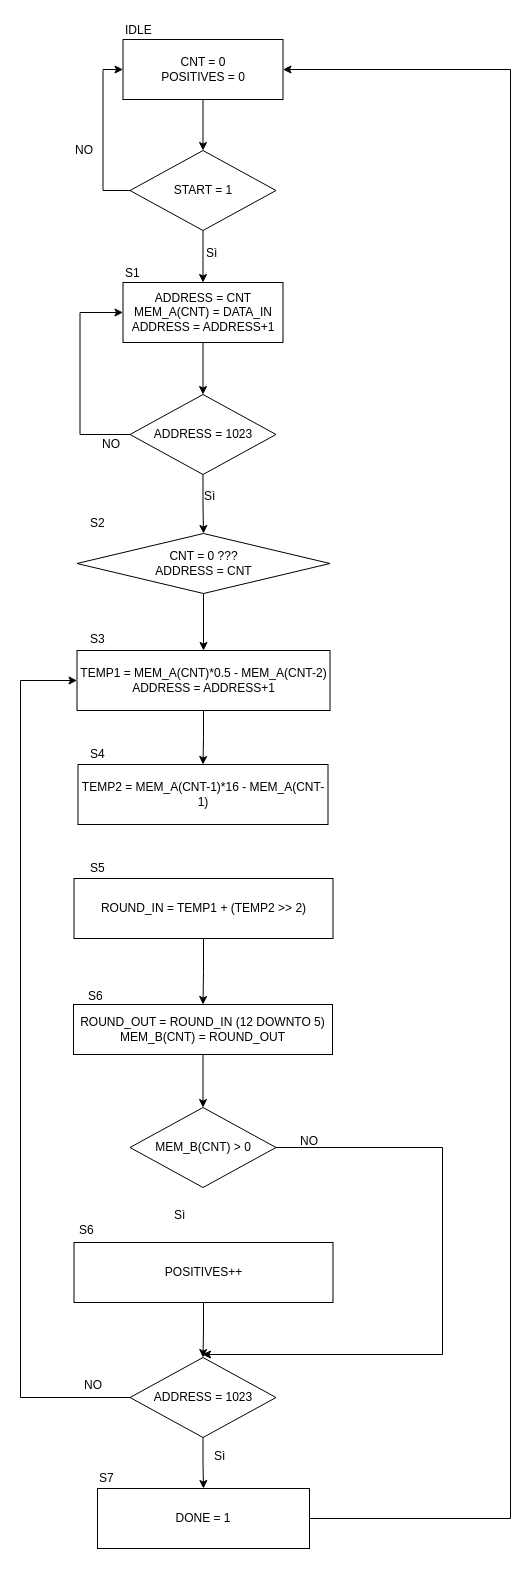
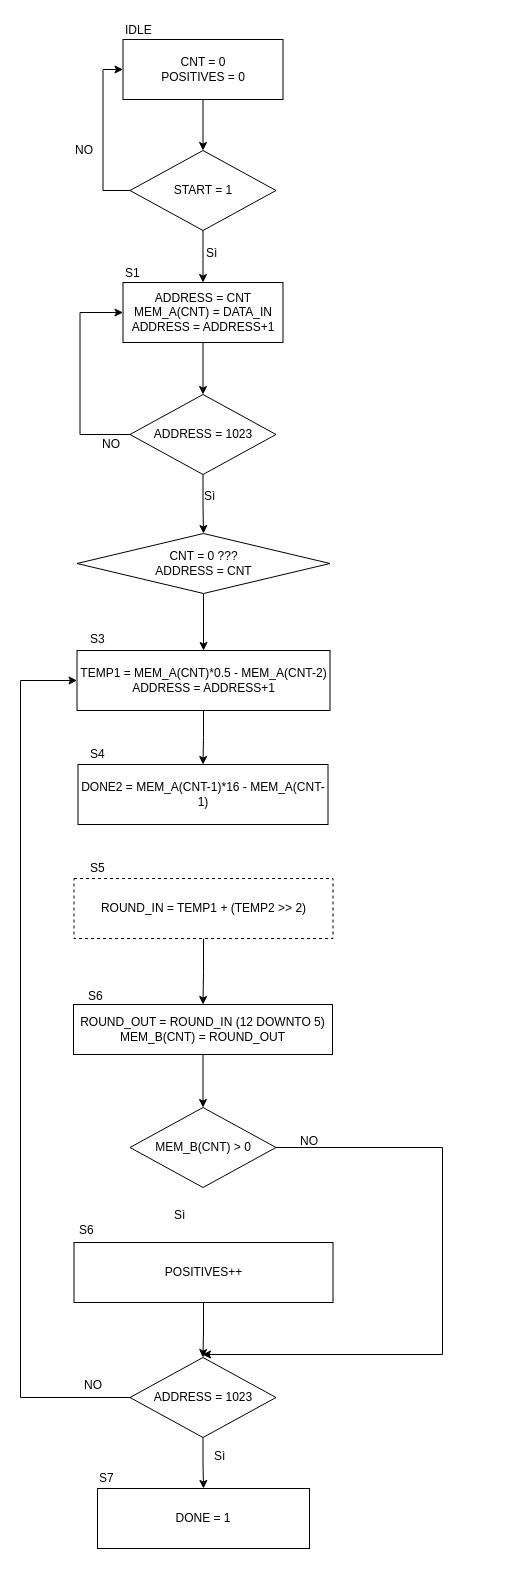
node "S2": removed
edge "DONE = 1" -> "CNT = 0 POSITIVES = 0": removed
node "TEMP2 = MEM_A(CNT-1)*16 - MEM_A(CNT-1)": label "TEMP2 = MEM_A(CNT-1)*16 - MEM_A(CNT-1)" -> "DONE2 = MEM_A(CNT-1)*16 - MEM_A(CNT-1)"
node "ROUND_IN = TEMP1 + (TEMP2 >> 2)": style solid -> dashed
